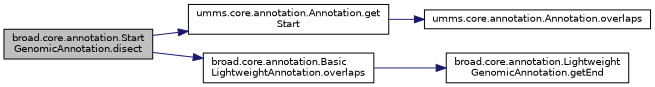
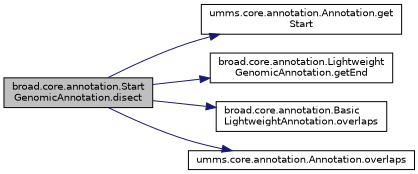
edge "umms.core.annotation.Annotation.get Start" -> "umms.core.annotation.Annotation.overlaps": now "broad.core.annotation.Start GenomicAnnotation.disect" -> "umms.core.annotation.Annotation.overlaps"
edge "broad.core.annotation.Basic LightweightAnnotation.overlaps" -> "broad.core.annotation.Lightweight GenomicAnnotation.getEnd": now "broad.core.annotation.Start GenomicAnnotation.disect" -> "broad.core.annotation.Lightweight GenomicAnnotation.getEnd"
